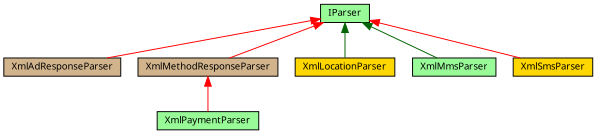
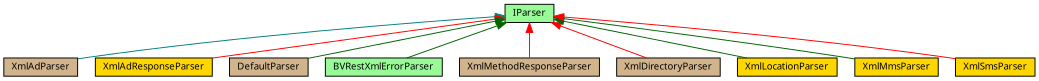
node "XmlAdParser": added
node "XmlAdResponseParser": fillcolor tan -> gold
node "DefaultParser": added
node "BVRestXmlErrorParser": added
node "XmlMmsParser": fillcolor palegreen -> gold
node "XmlDirectoryParser": added
node "XmlPaymentParser": removed
